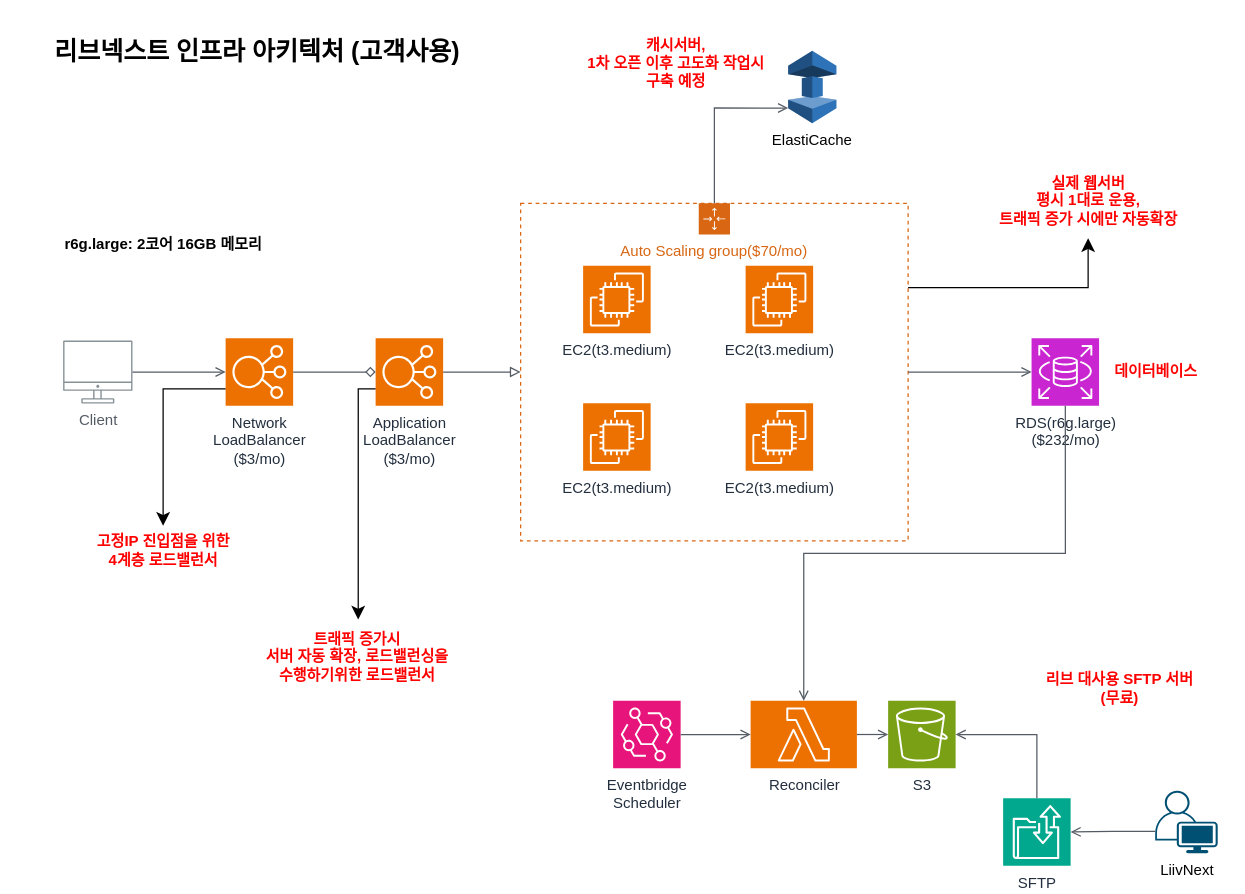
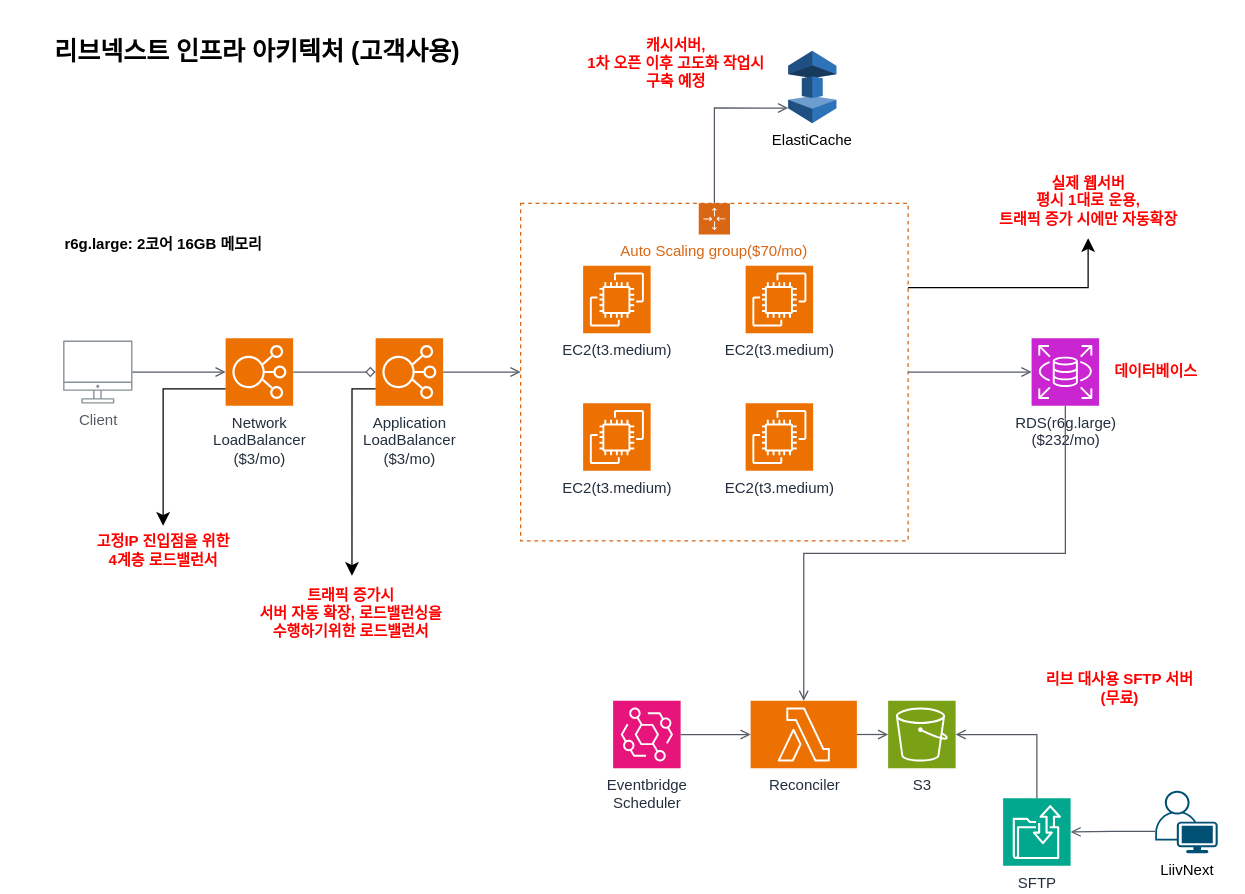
edge "Application LoadBalancer ($3/mo)" -> "Auto Scaling group($70/mo)": arrowhead block -> open
node "트래픽 증가시 서버 자동 확장, 로드밸런싱을 수행하기위한 로드밸런서": moved (357, 657) -> (351, 613)
